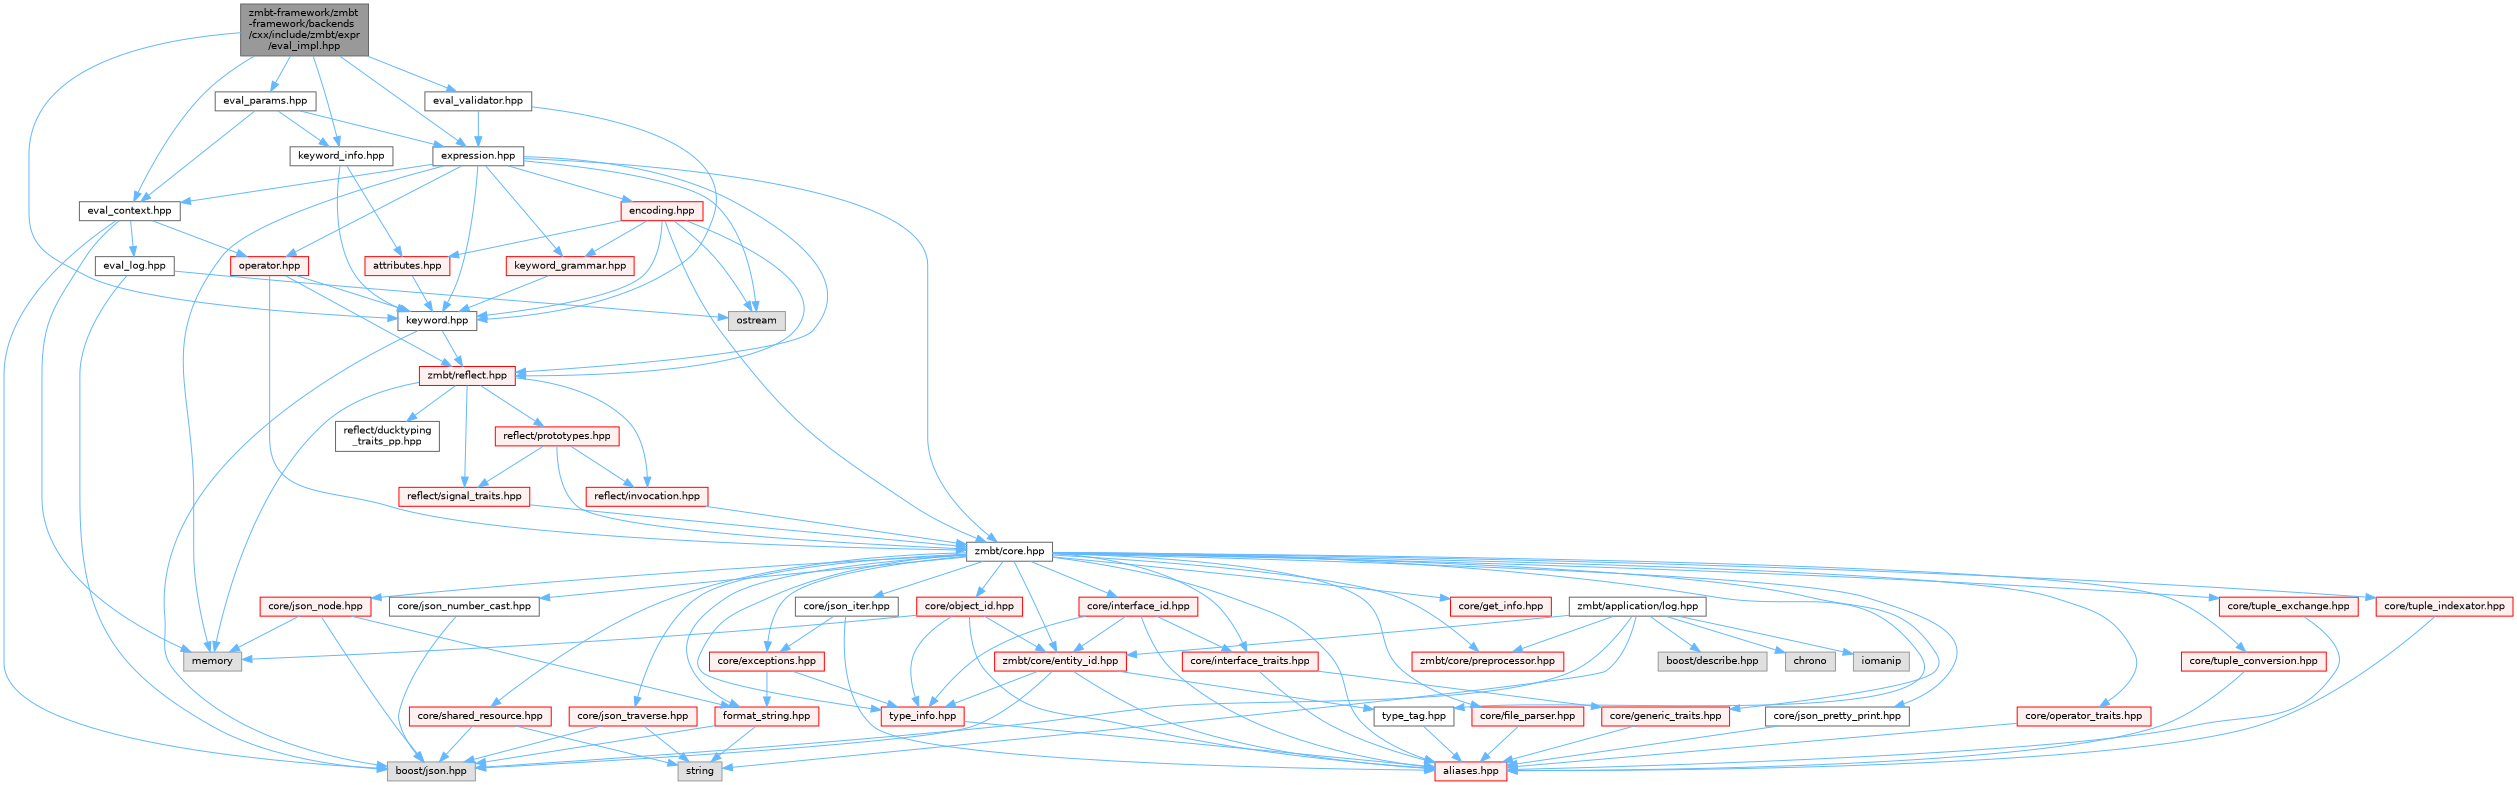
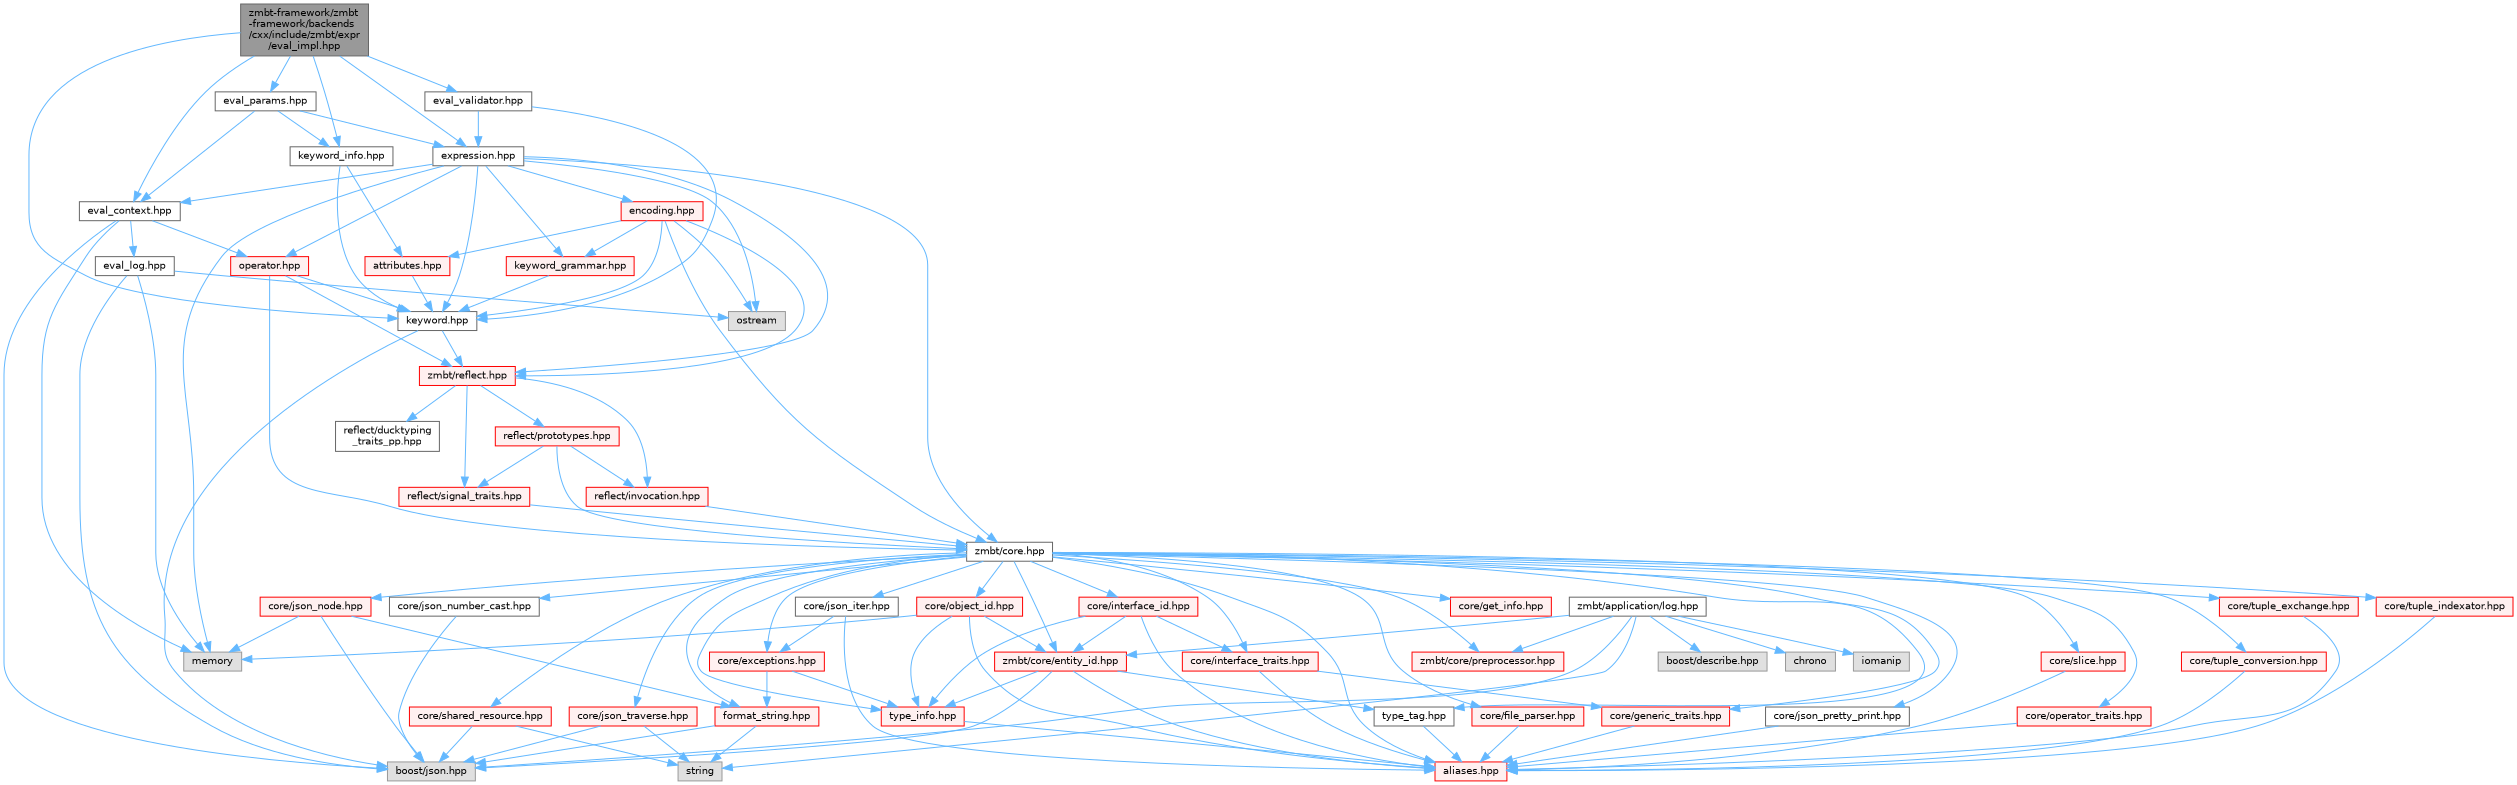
edge "zmbt/reflect.hpp" -> "memory": now "eval_log.hpp" -> "memory"
node "core/slice.hpp": added
